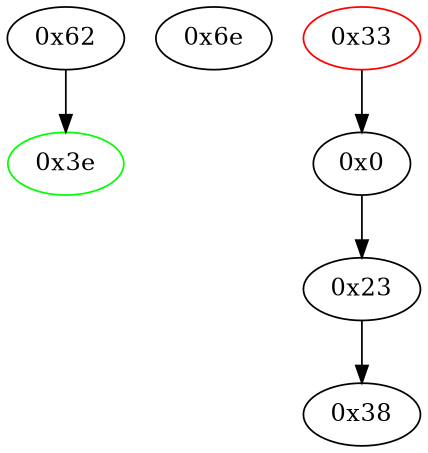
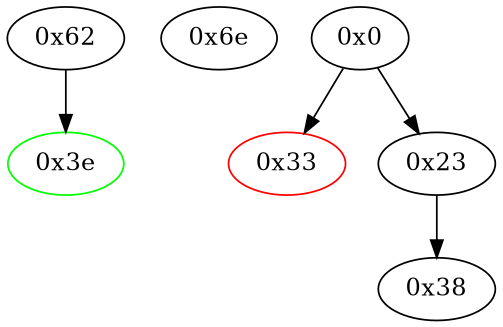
edge "0x33" -> "0x0": reversed
